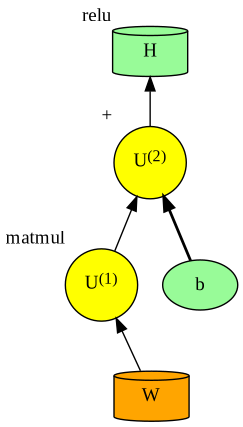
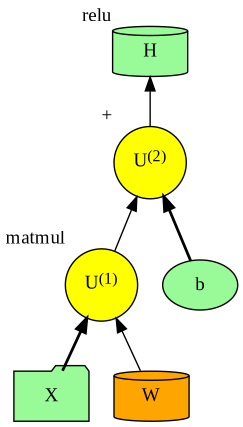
node "X": added
